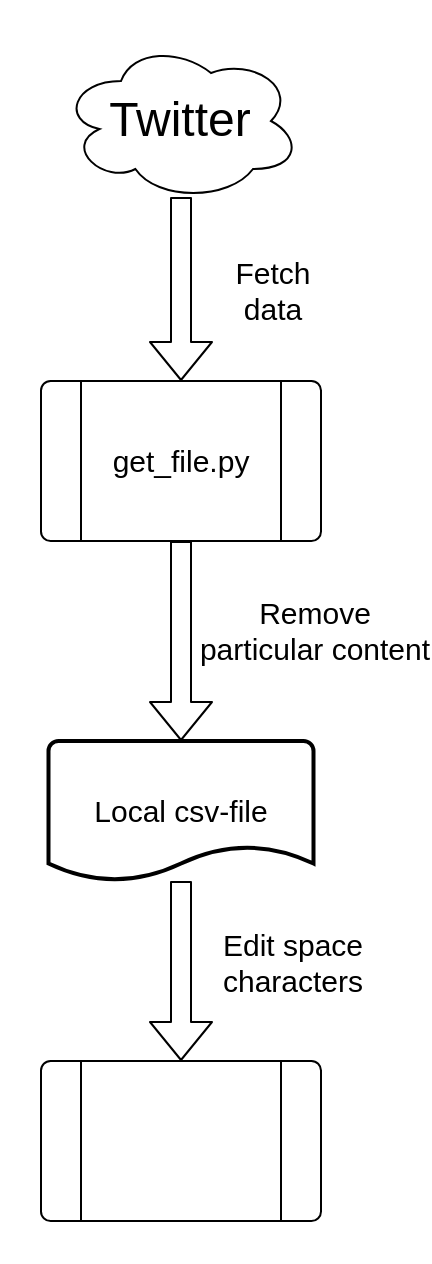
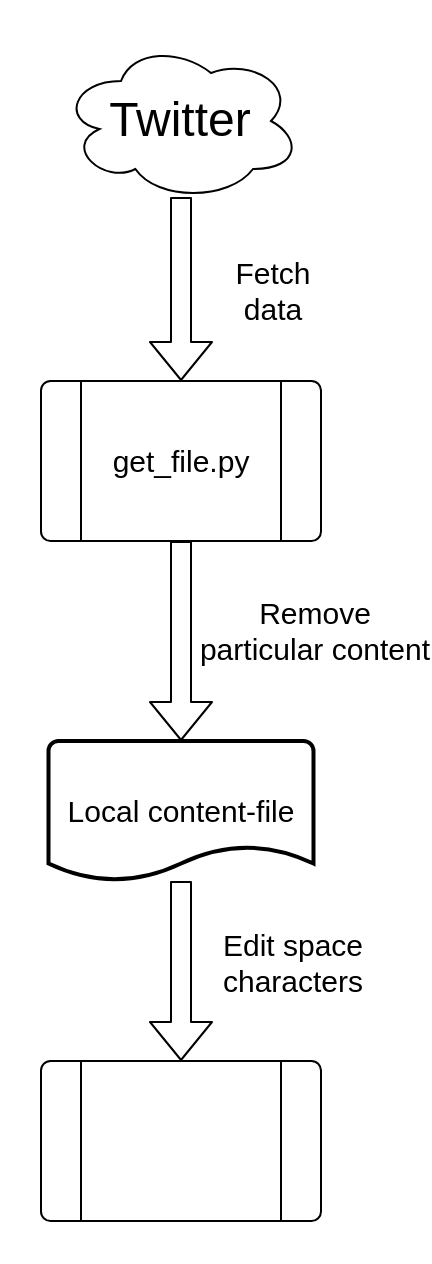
node "Local csv-file": label "Local csv-file" -> "Local content-file"
